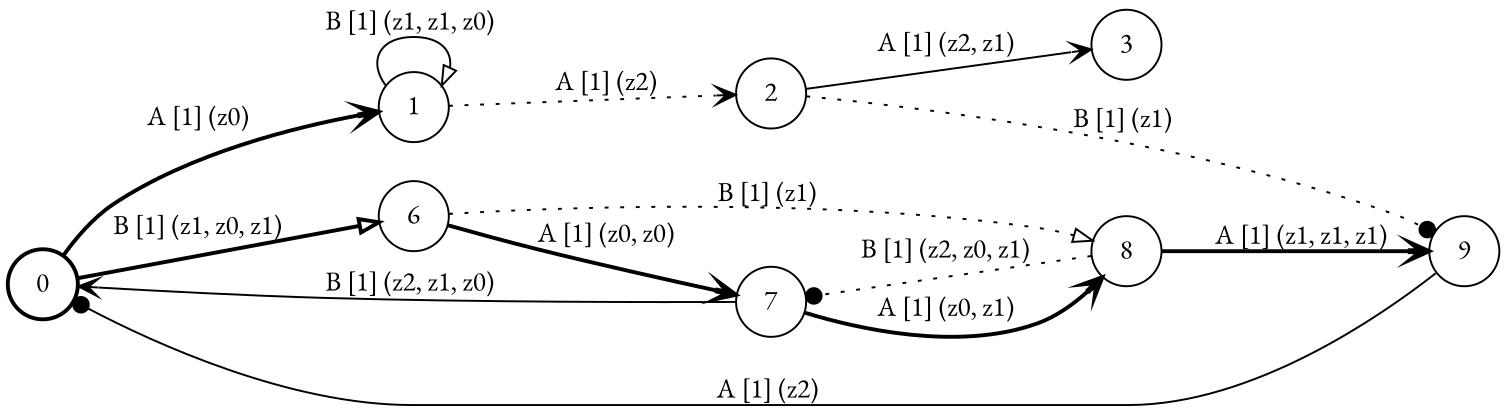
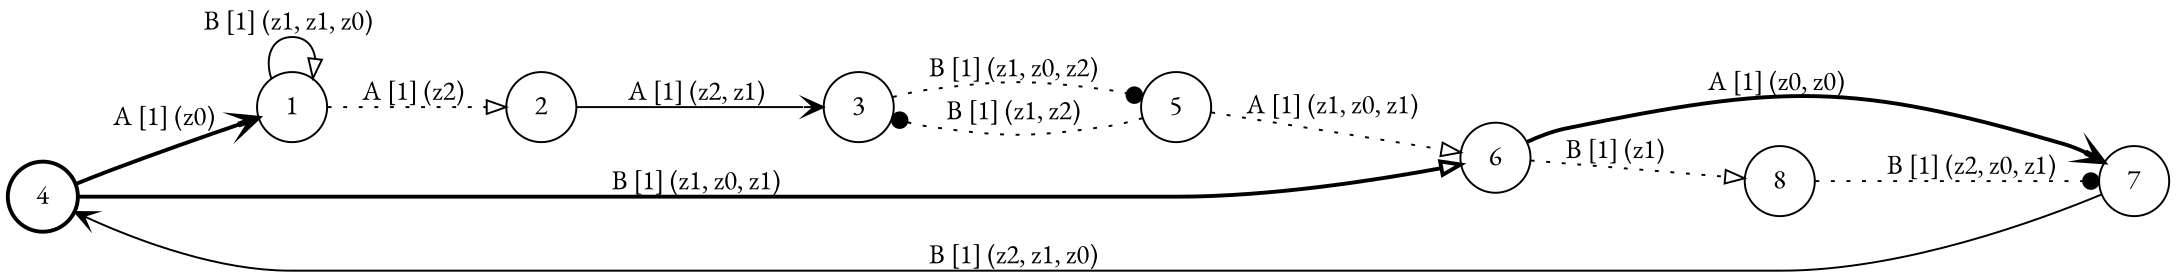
edge "1" -> "2": arrowhead vee -> onormal
node "5": added
node "9": removed
node "0": label "0" -> "4"
edge "7" -> "8": removed, label "A [1] (z0, z1)"
